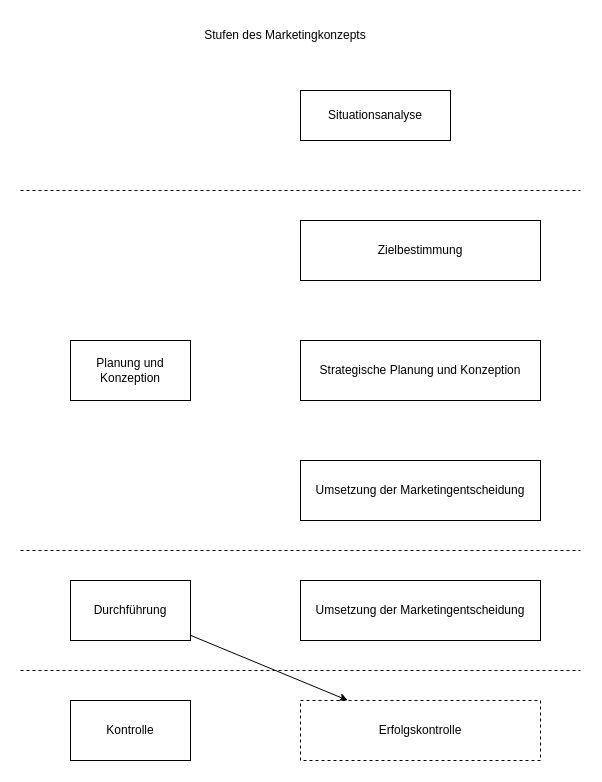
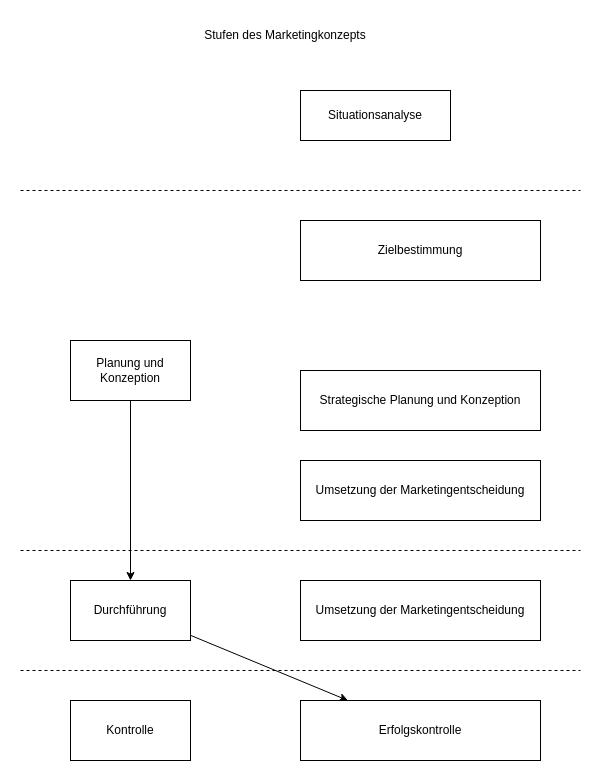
node "Strategische Planung und Konzeption": moved (421, 371) -> (421, 401)
edge "Planung und Konzeption" -> "Durchführung": added
node "Erfolgskontrolle": style dashed -> solid
